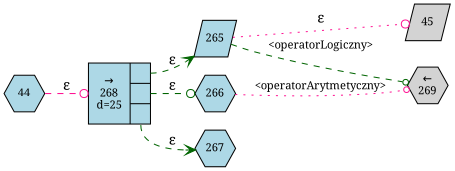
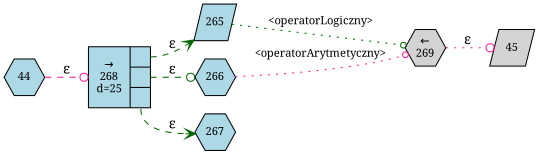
edge "265" -> "45": now "← 269" -> "45"
edge "265" -> "← 269": style dashed -> dotted
